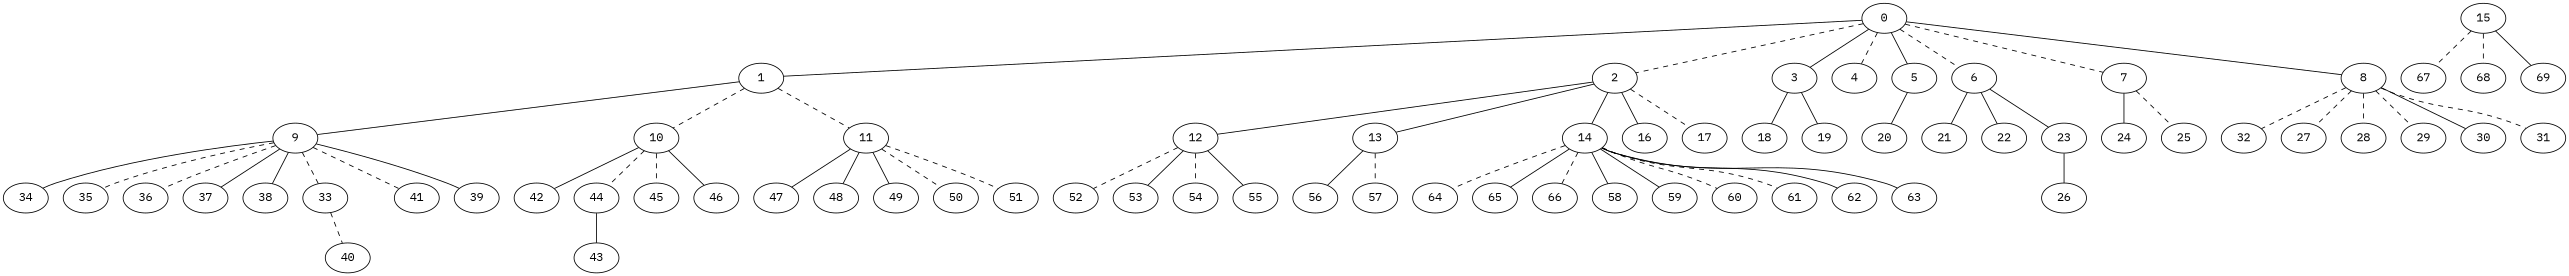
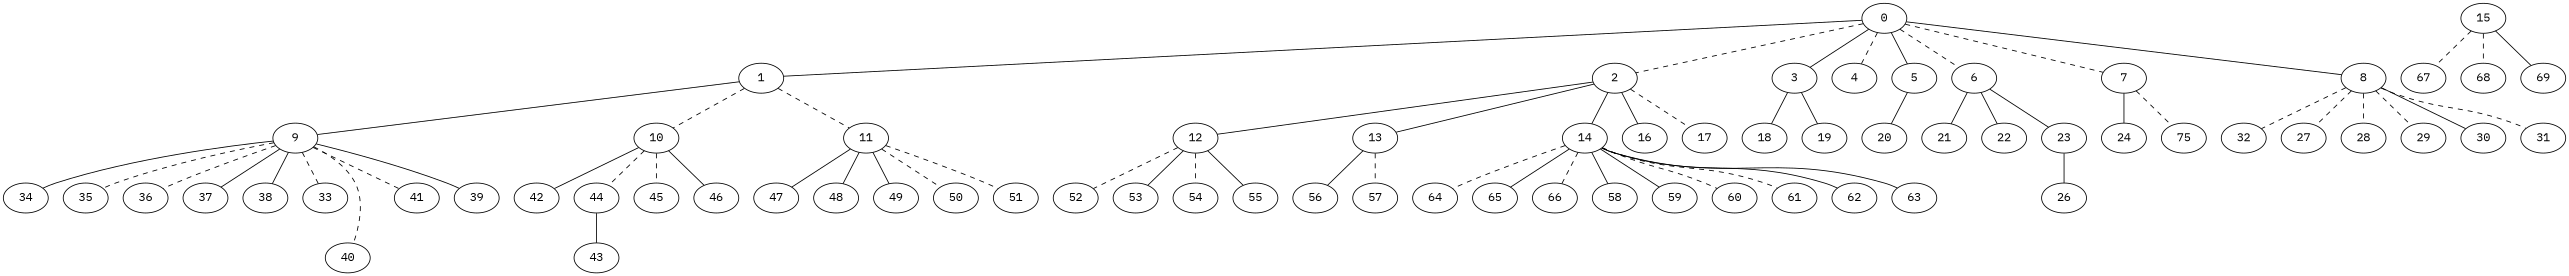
node "25": label "25" -> "75"
edge "33" -- "40": now "9" -- "40"
